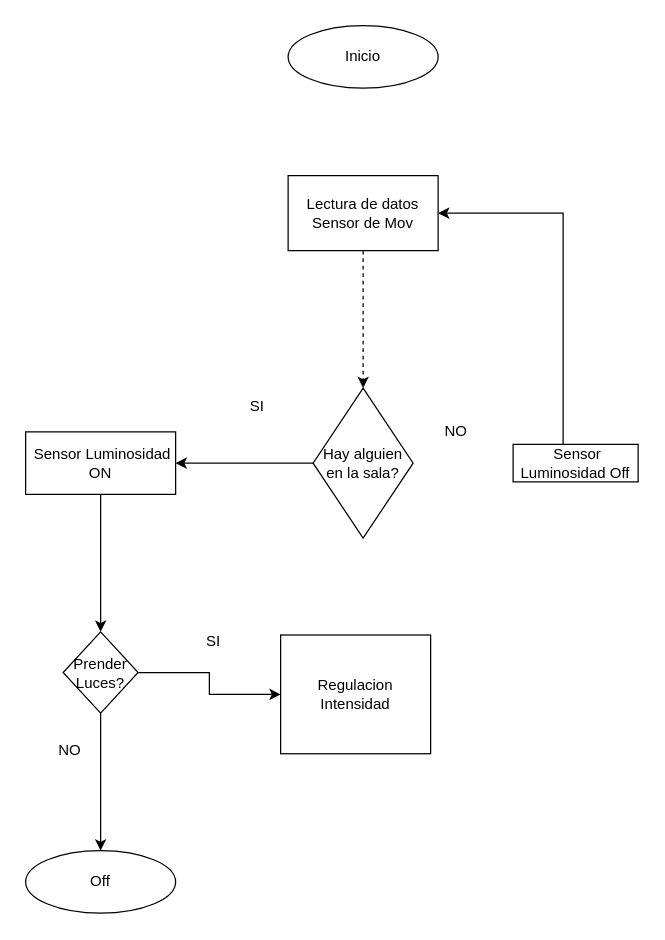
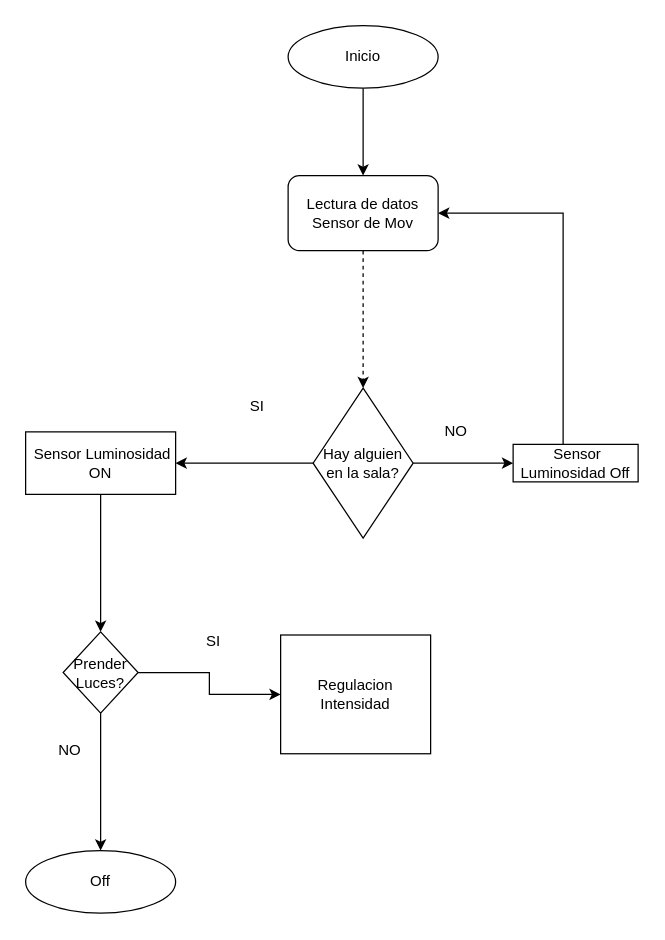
edge "Inicio" -> "Lectura de datos Sensor de Mov": added
node "Lectura de datos Sensor de Mov": shape rectangle -> rounded rectangle
edge "Hay alguien en la sala?" -> "Sensor Luminosidad Off": added
